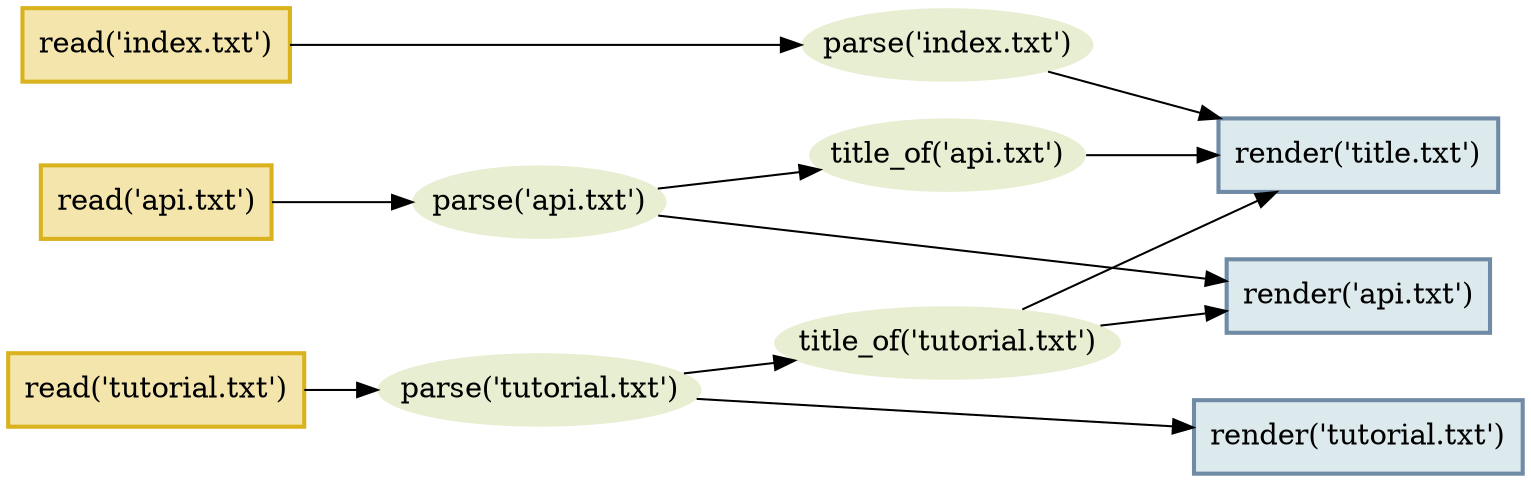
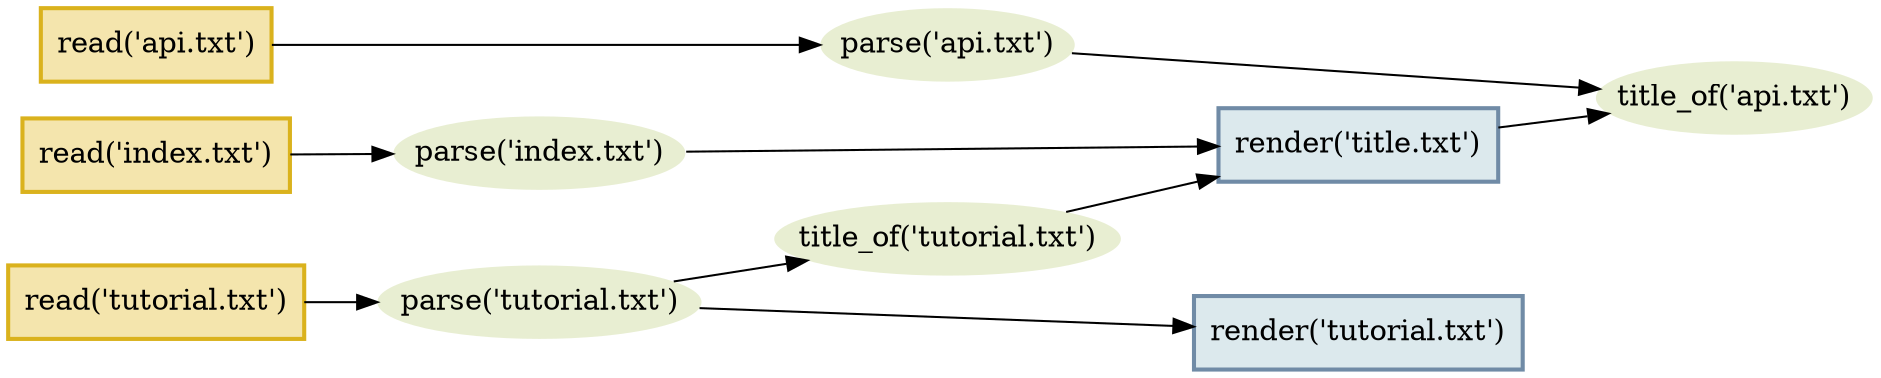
edge "title_of('api.txt')" -> "render('title.txt')": reversed
node "render('api.txt')": removed
